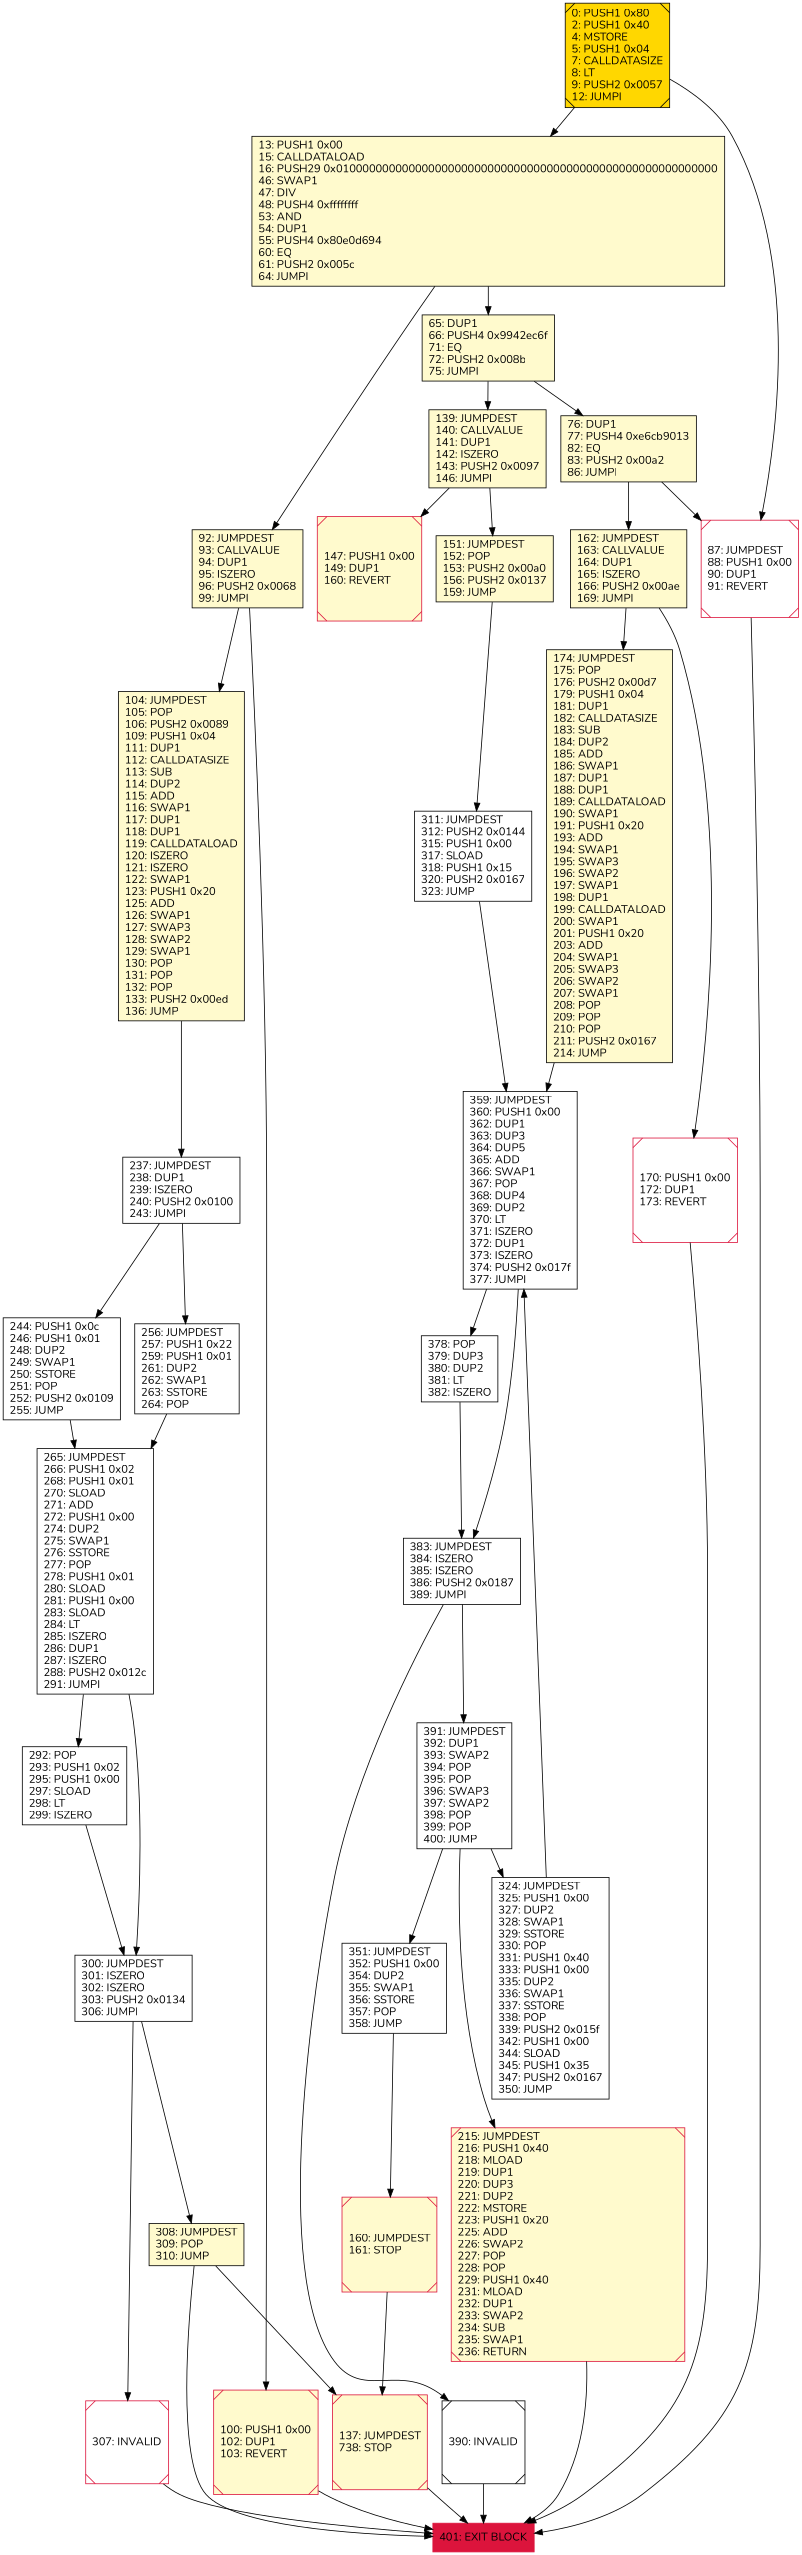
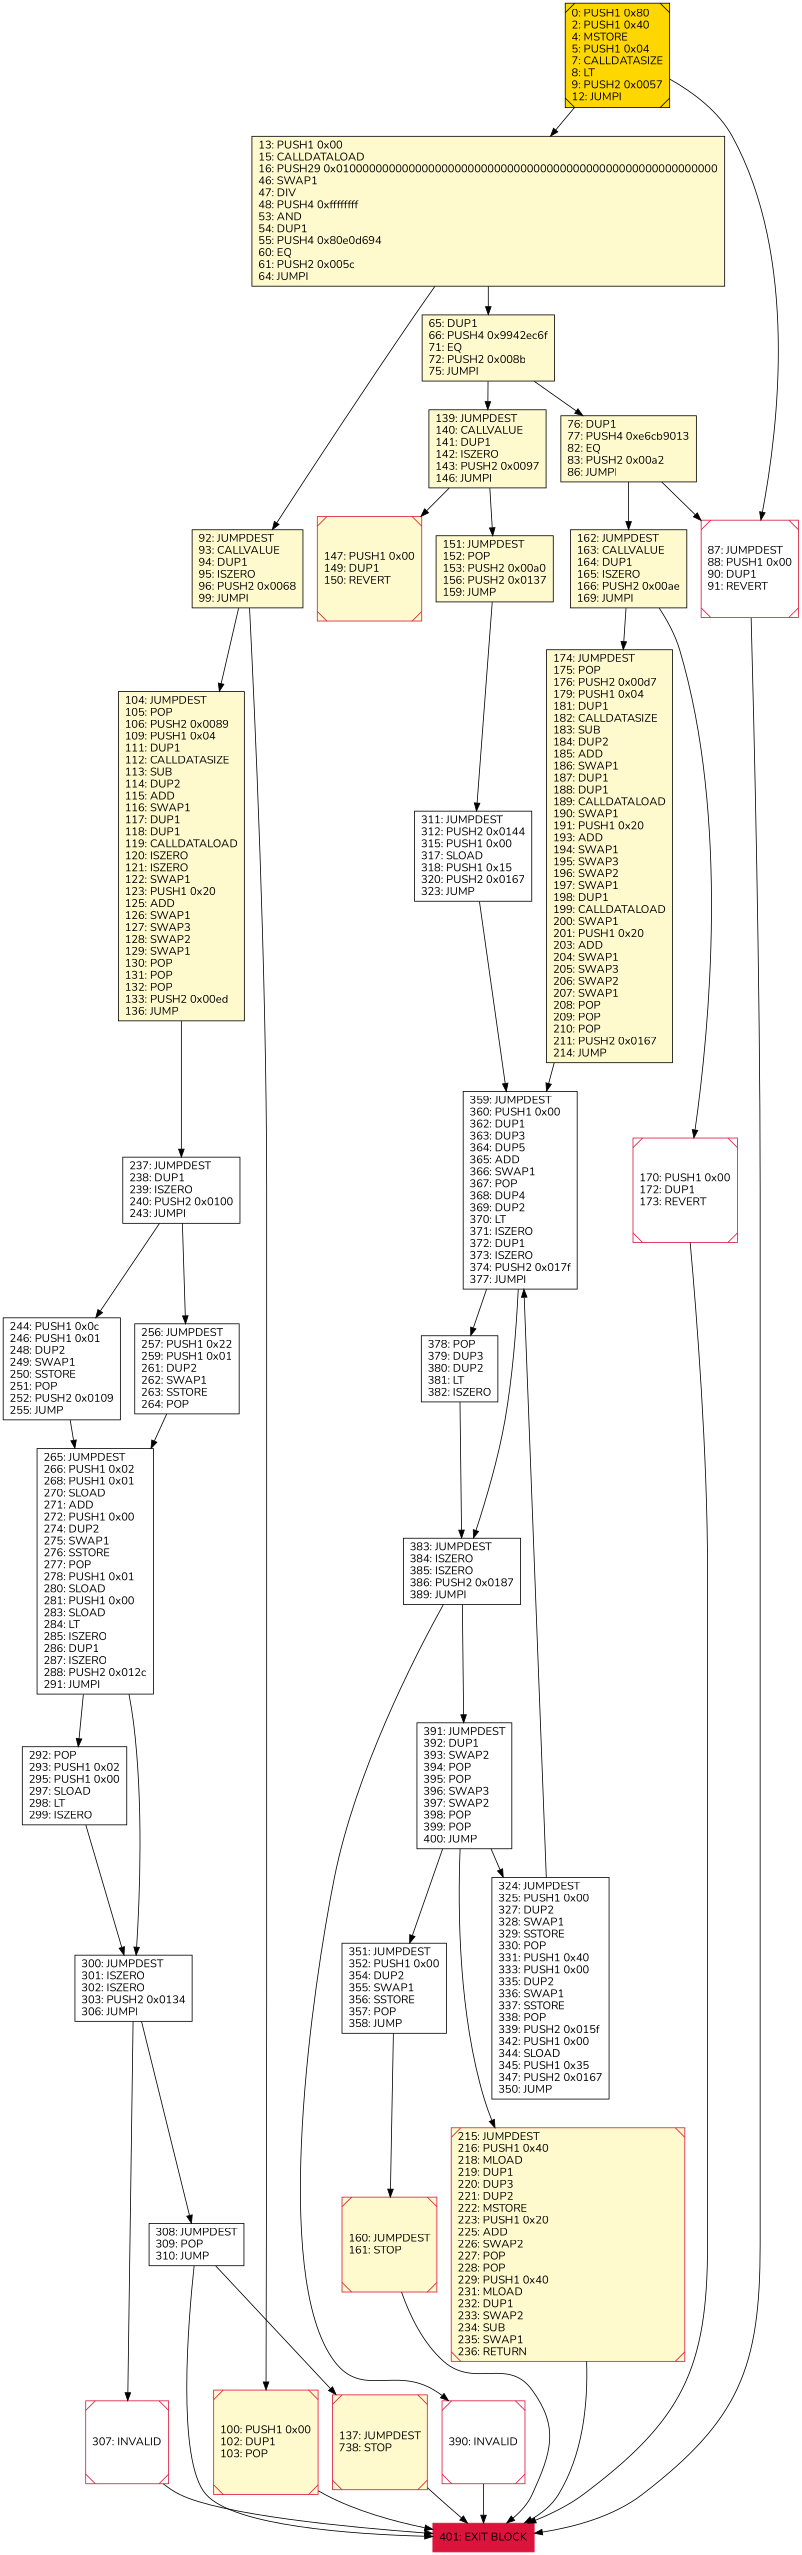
node "147: PUSH1 0x00 149: DUP1 160: REVERT": label "147: PUSH1 0x00 149: DUP1 160: REVERT" -> "147: PUSH1 0x00 149: DUP1 150: REVERT"
node "308: JUMPDEST 309: POP 310: JUMP": fillcolor lemonchiffon -> white
edge "160: JUMPDEST 161: STOP" -> "137: JUMPDEST 738: STOP": now "160: JUMPDEST 161: STOP" -> "401: EXIT BLOCK"
node "100: PUSH1 0x00 102: DUP1 103: REVERT": label "100: PUSH1 0x00 102: DUP1 103: REVERT" -> "100: PUSH1 0x00 102: DUP1 103: POP"
node "390: INVALID": color black -> crimson
